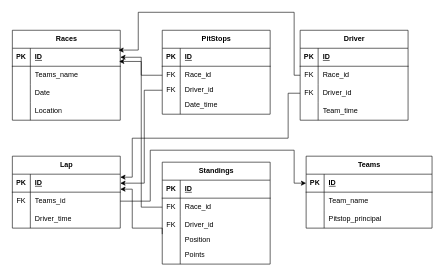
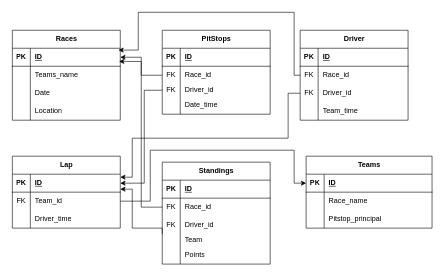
node "Teams_id": label "Teams_id" -> "Team_id"
node "Team_name": label "Team_name" -> "Race_name"
node "Position": label "Position" -> "Team"
